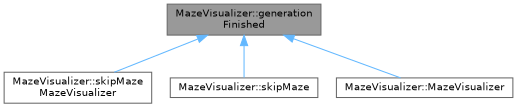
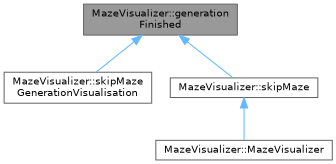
edge "MazeVisualizer::MazeVisualizer" -> "MazeVisualizer::generation Finished": now "MazeVisualizer::MazeVisualizer" -> "MazeVisualizer::skipMaze"
node "MazeVisualizer::skipMaze MazeVisualizer": label "MazeVisualizer::skipMaze MazeVisualizer" -> "MazeVisualizer::skipMaze GenerationVisualisation"
